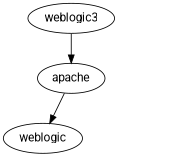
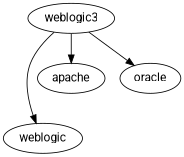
node "oracle": added
edge "apache" -> "weblogic": now "weblogic3" -> "weblogic"
